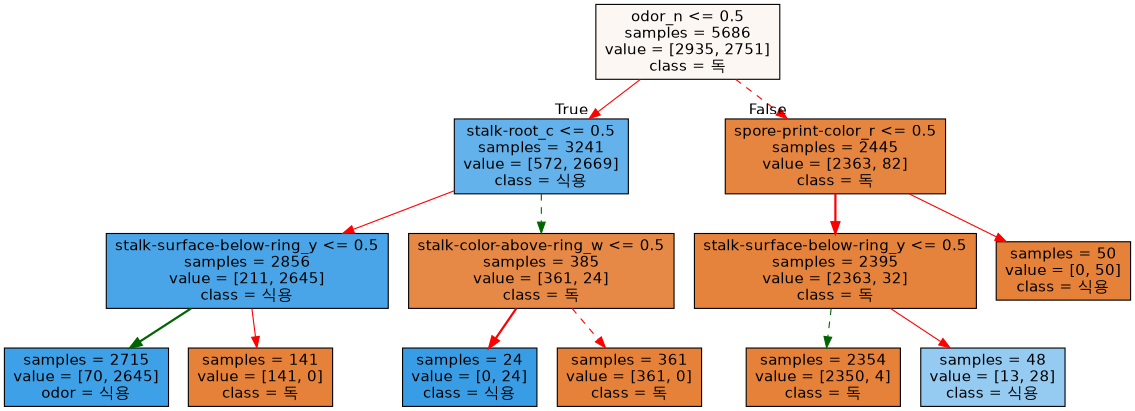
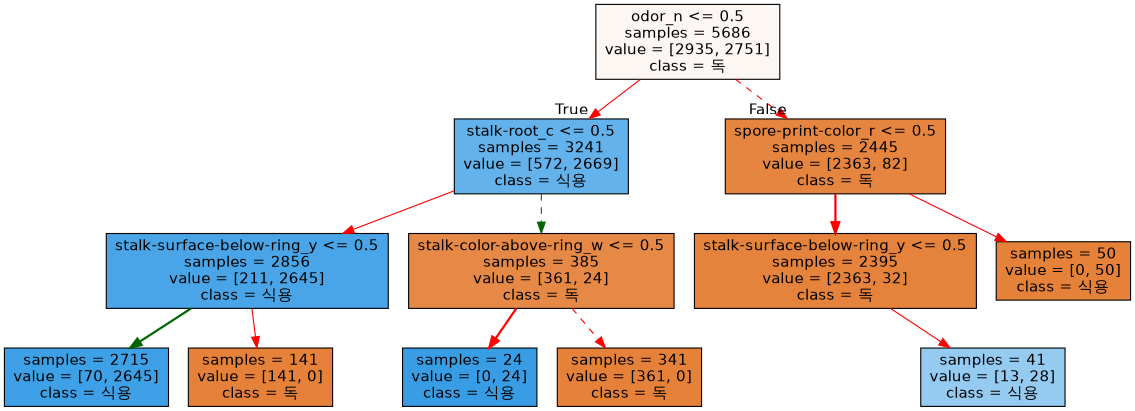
node "samples = 2715 value = [70, 2645] odor = 식용": label "samples = 2715 value = [70, 2645] odor = 식용" -> "samples = 2715 value = [70, 2645] class = 식용"
node "samples = 361 value = [361, 0] class = 독": label "samples = 361 value = [361, 0] class = 독" -> "samples = 341 value = [361, 0] class = 독"
node "samples = 2354 value = [2350, 4] class = 독": removed
node "samples = 48 value = [13, 28] class = 식용": label "samples = 48 value = [13, 28] class = 식용" -> "samples = 41 value = [13, 28] class = 식용"
